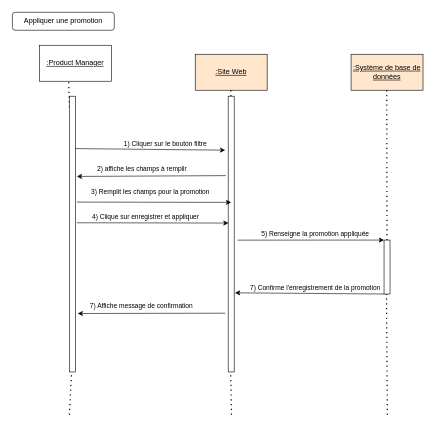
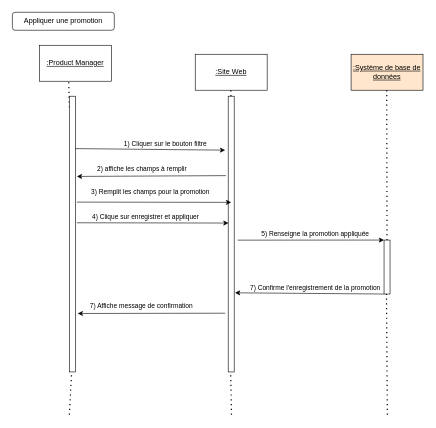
node ":Site Web": fillcolor #ffe6cc -> #ffffff
